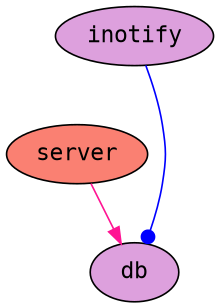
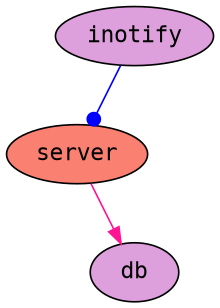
edge "inotify" -> "db": now "inotify" -> "server"
